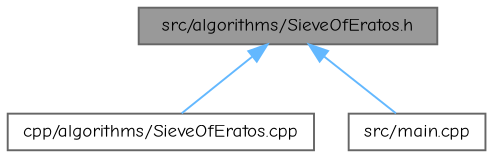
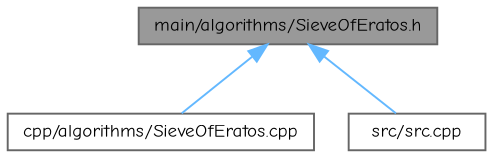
node "src/algorithms/SieveOfEratos.h": label "src/algorithms/SieveOfEratos.h" -> "main/algorithms/SieveOfEratos.h"
node "src/main.cpp": label "src/main.cpp" -> "src/src.cpp"
